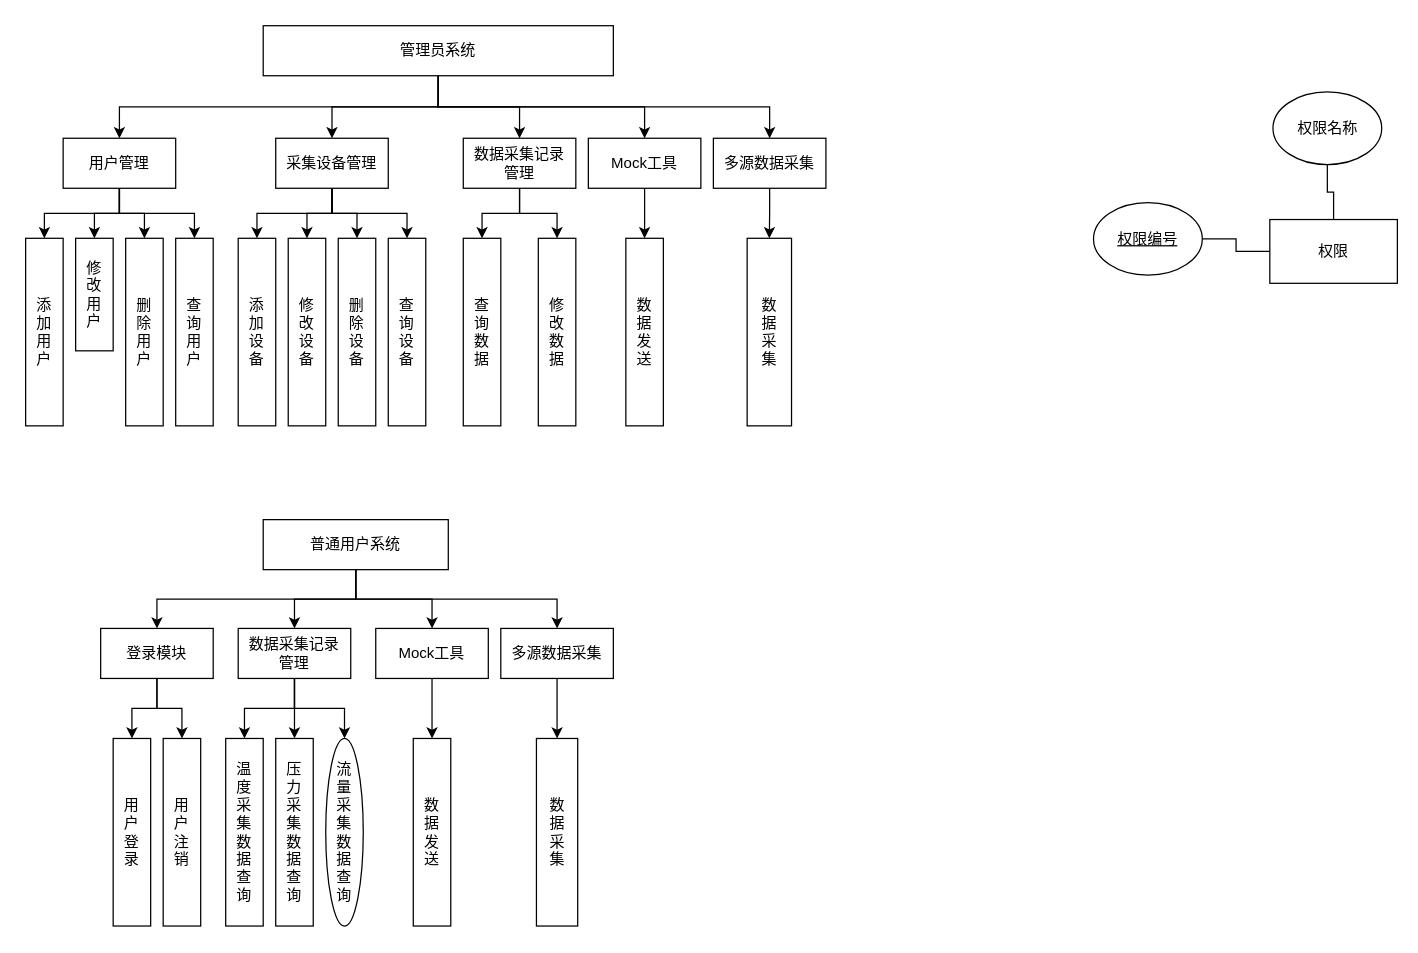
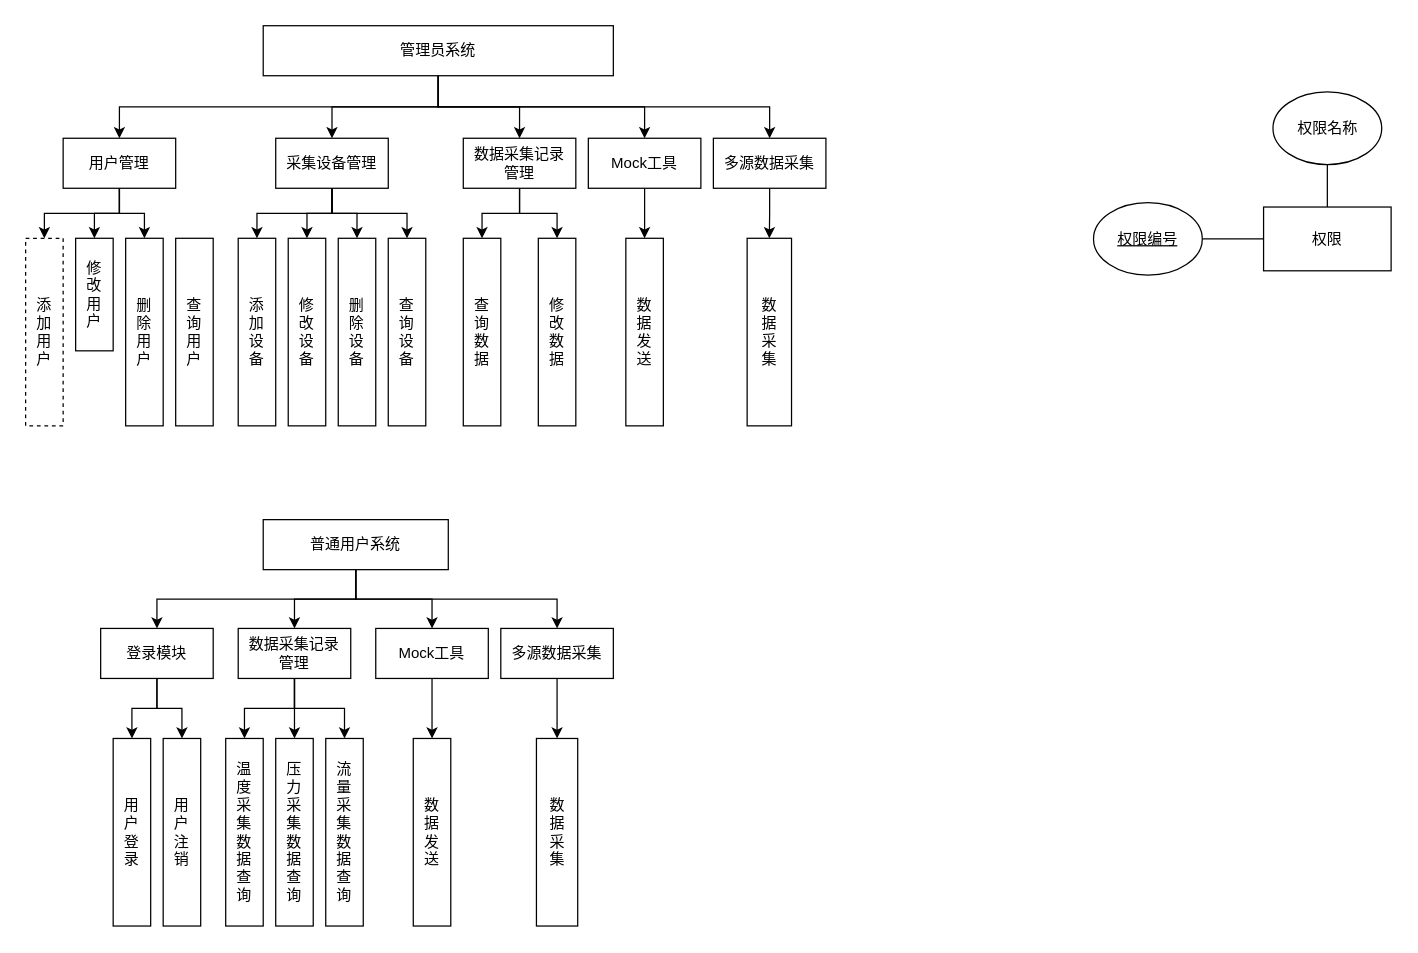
edge "用户管理" -> "查 询 用 户": removed
node "权限": moved (1333, 251) -> (1327, 239)
node "添 加 用 户": style solid -> dashed
node "流 量 采 集 数 据 查 询": shape ellipse -> rectangle
